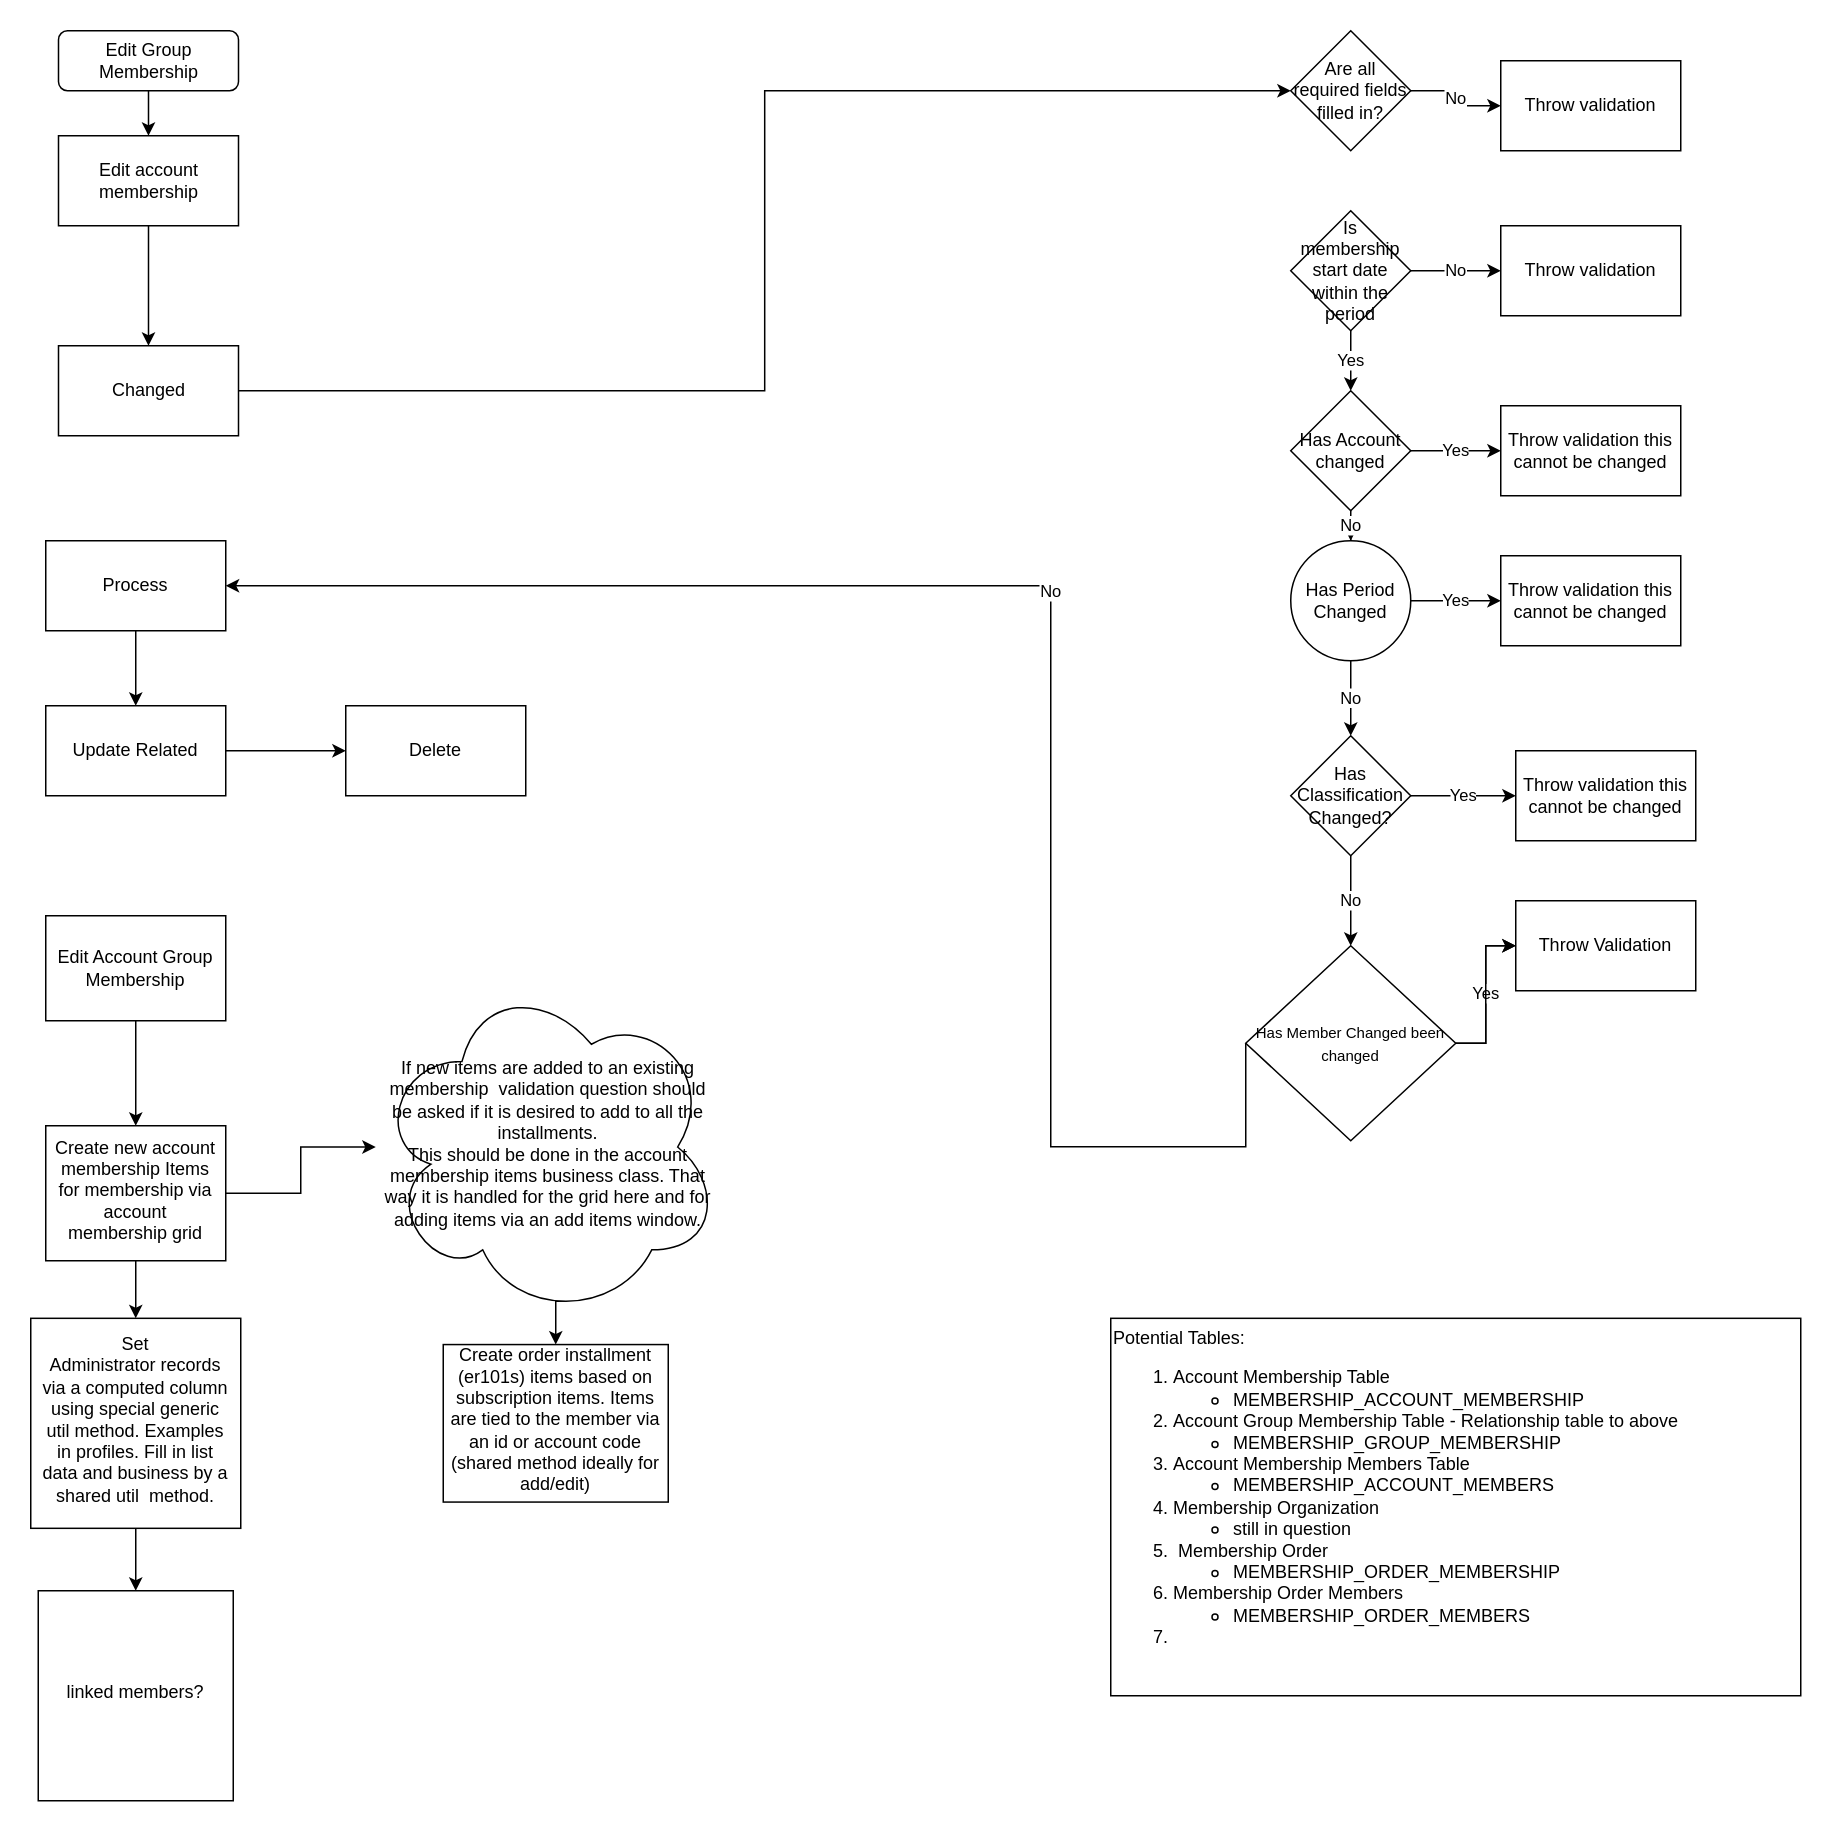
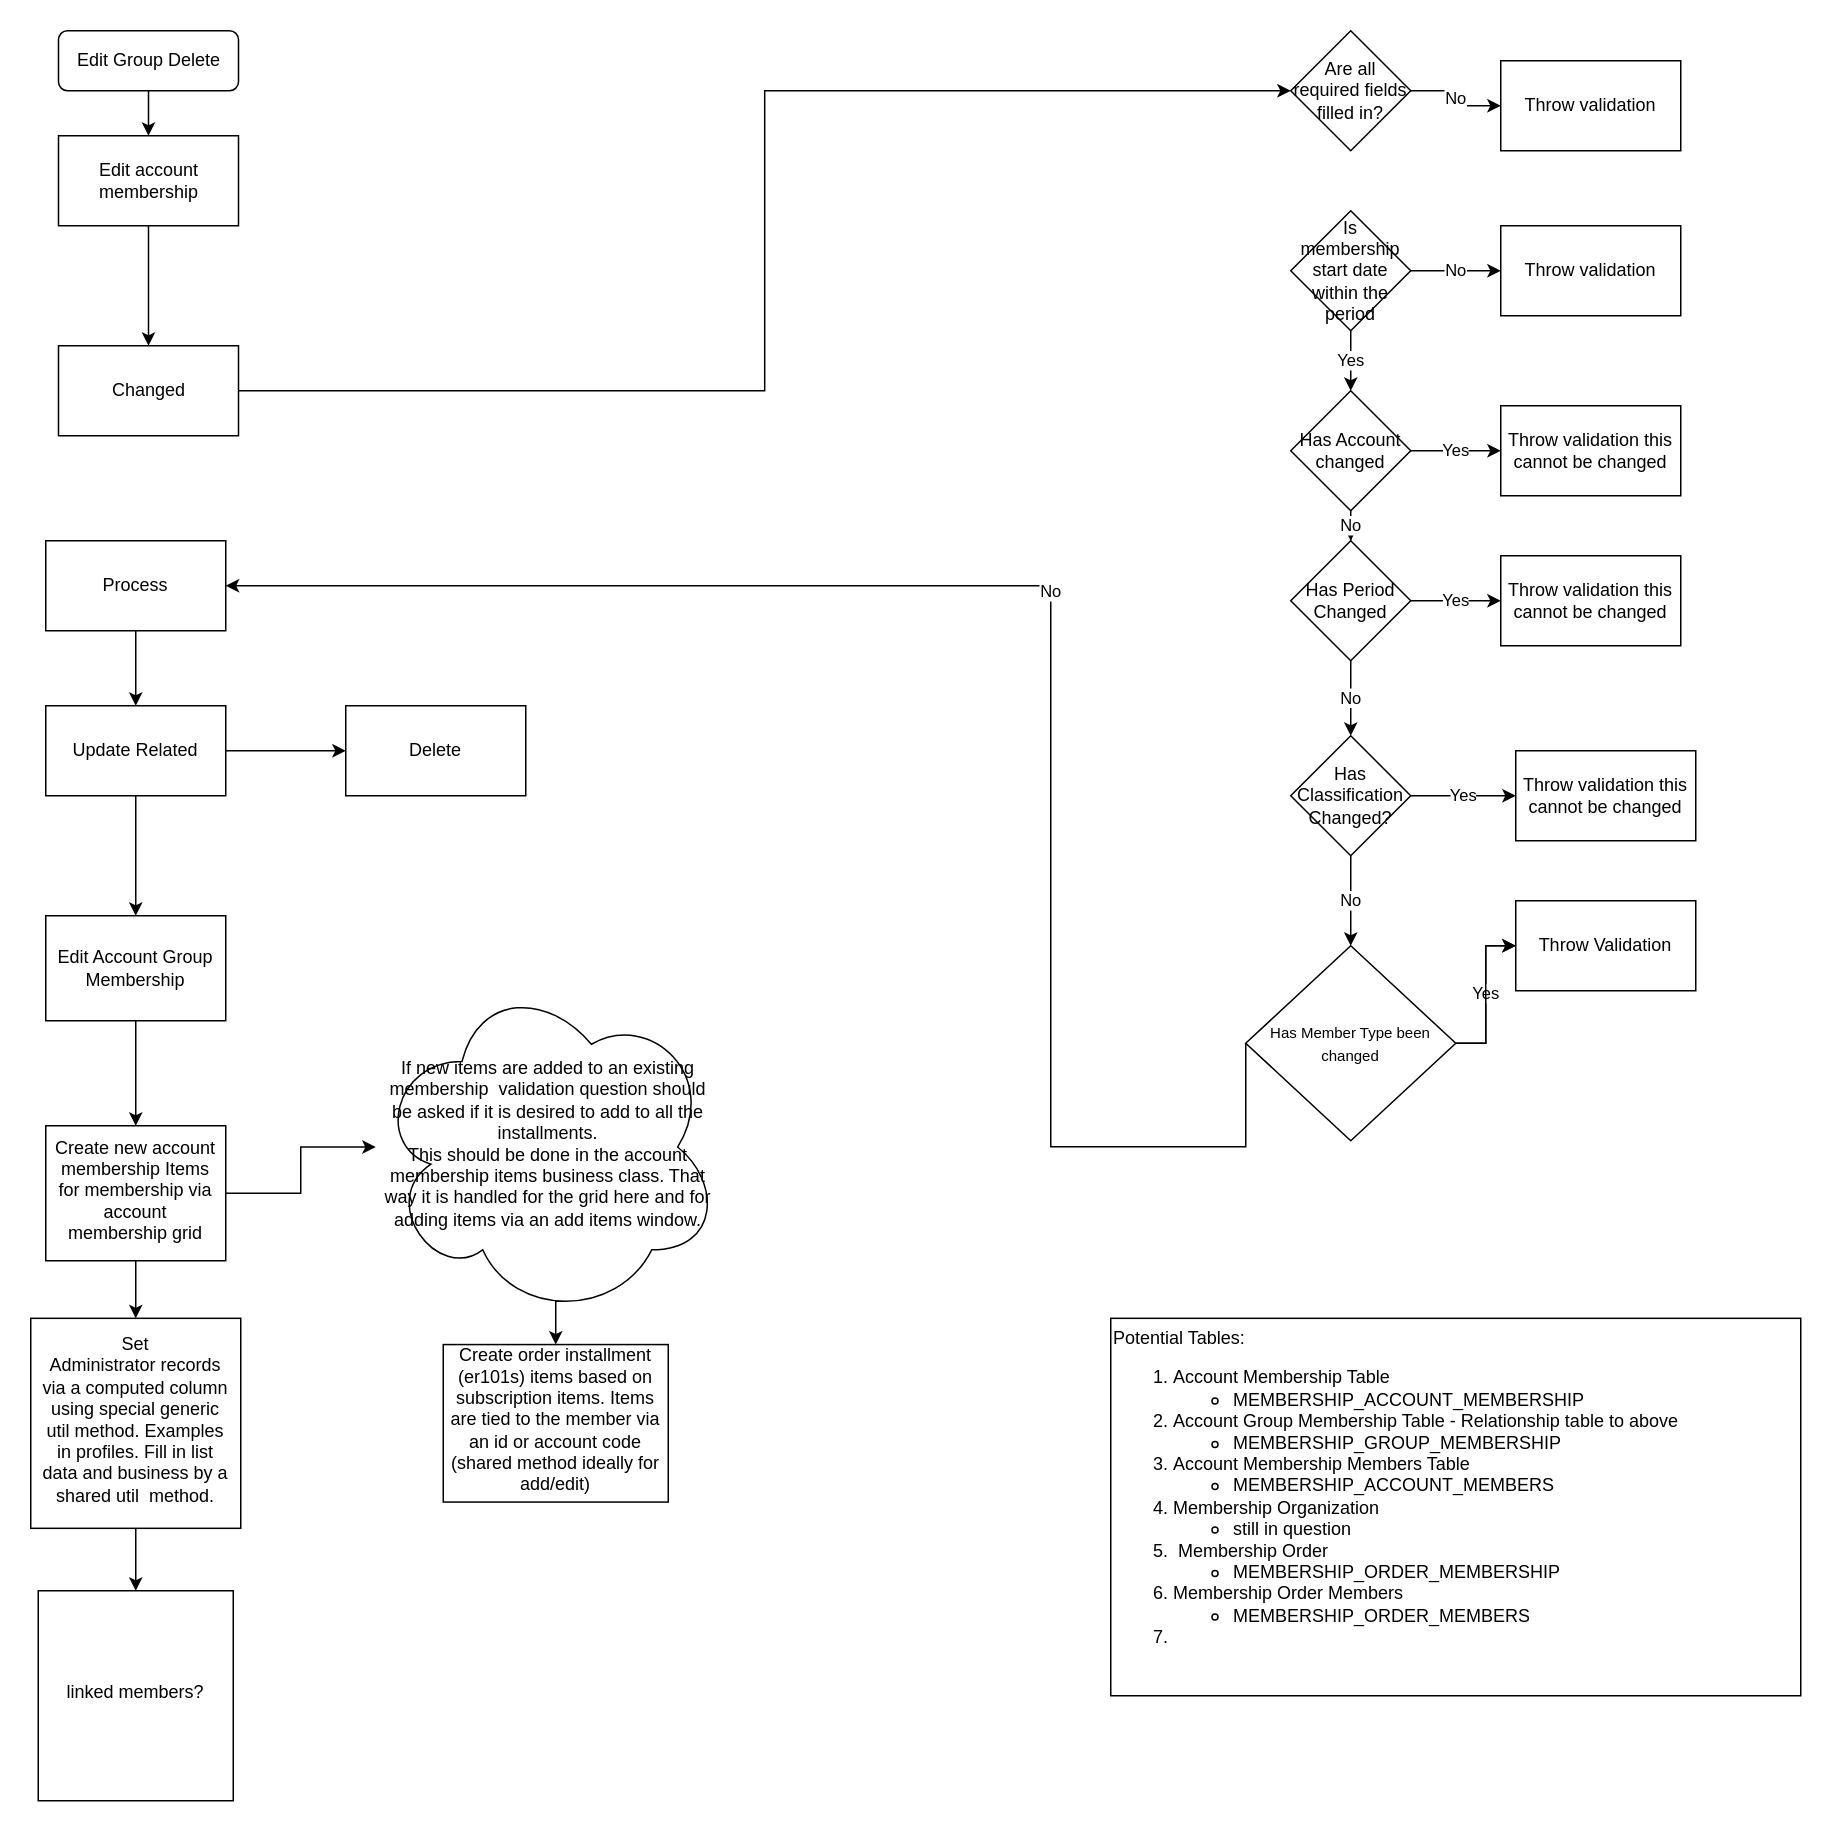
node "Edit Group Membership": label "Edit Group Membership" -> "Edit Group Delete"
node "Has Period Changed": shape ellipse -> diamond
edge "Update Related" -> "Edit Account Group Membership": added
node "Has Member Changed been changed": label "Has Member Changed been changed" -> "Has Member Type been changed"
